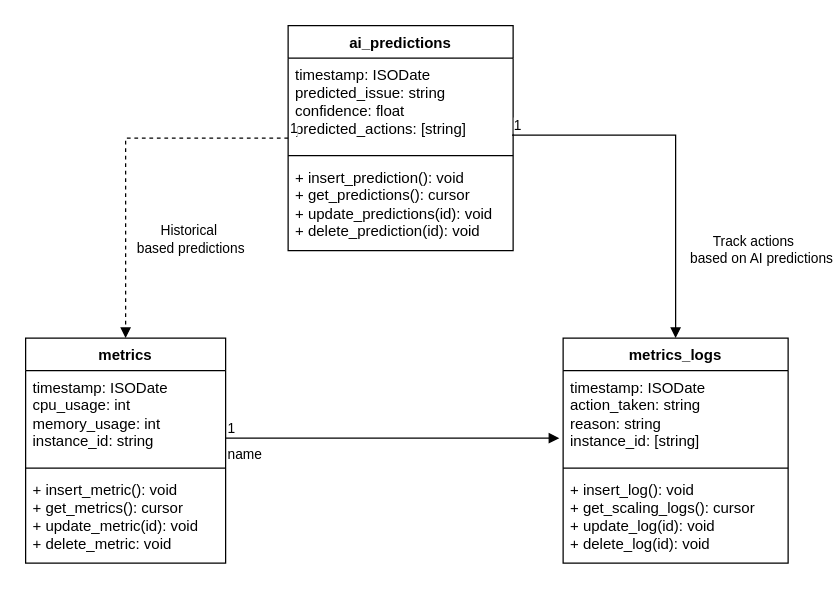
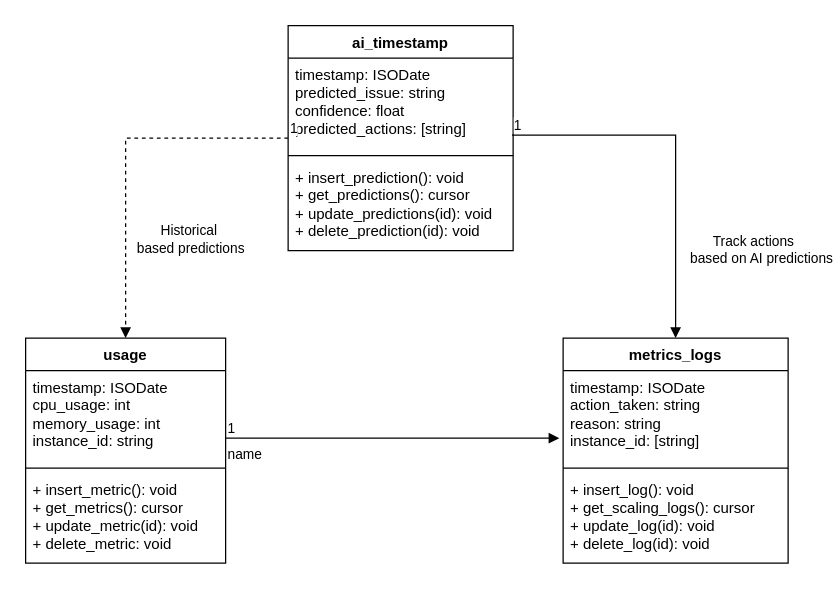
node "ai_predictions": label "ai_predictions" -> "ai_timestamp"
node "metrics": label "metrics" -> "usage"
